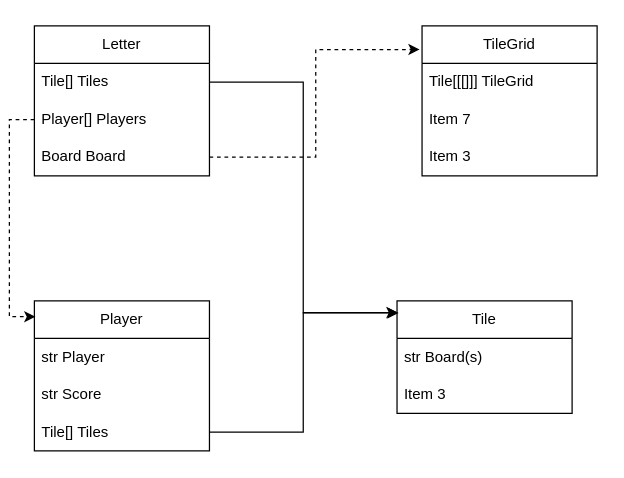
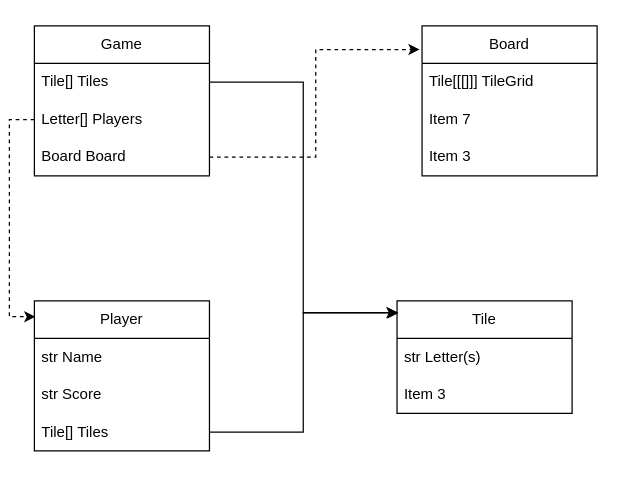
node "Letter": label "Letter" -> "Game"
node "TileGrid": label "TileGrid" -> "Board"
node "Player[] Players": label "Player[] Players" -> "Letter[] Players"
node "str Player": label "str Player" -> "str Name"
node "str Board(s)": label "str Board(s)" -> "str Letter(s)"
